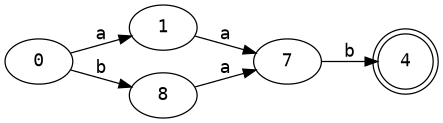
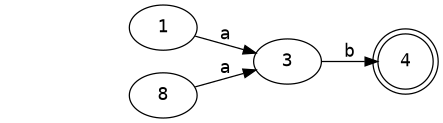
node "0": removed
node "7": label "7" -> "3"
